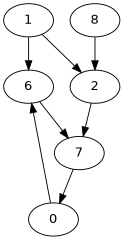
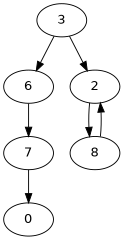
node "1": label "1" -> "3"
edge "2" -> "7": now "2" -> "8"
edge "0" -> "6": removed
